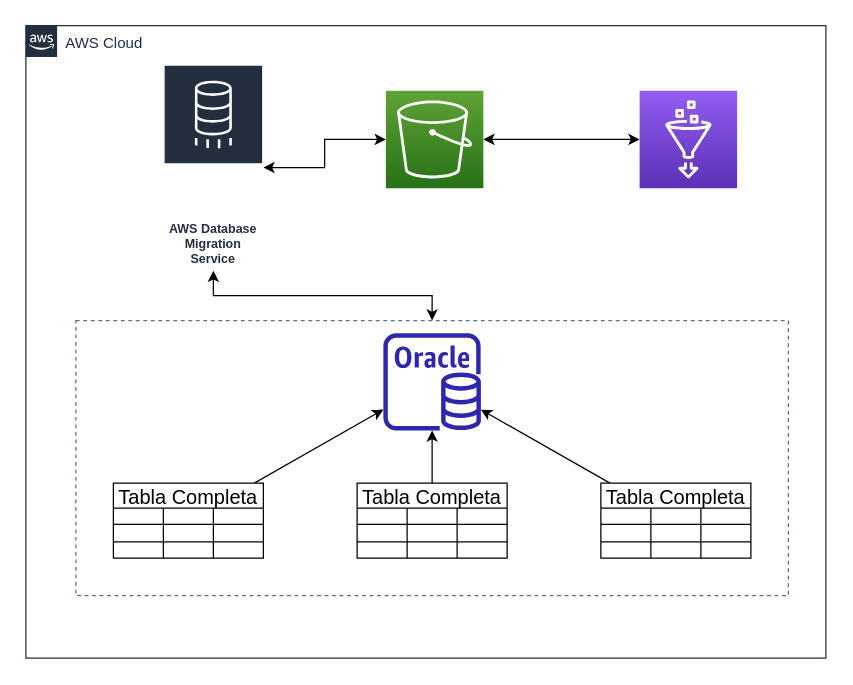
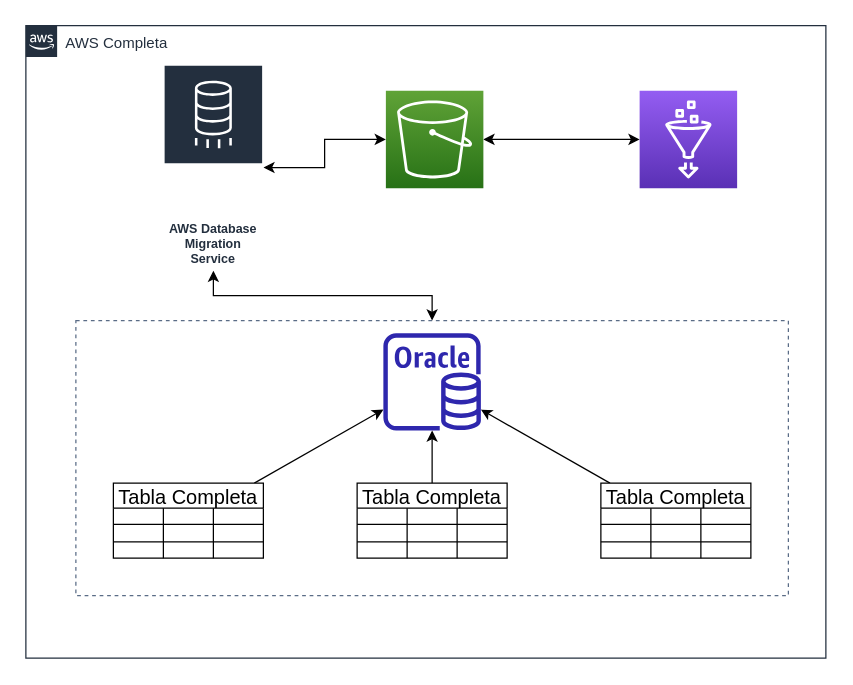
node "AWS Cloud": label "AWS Cloud" -> "AWS Completa"
